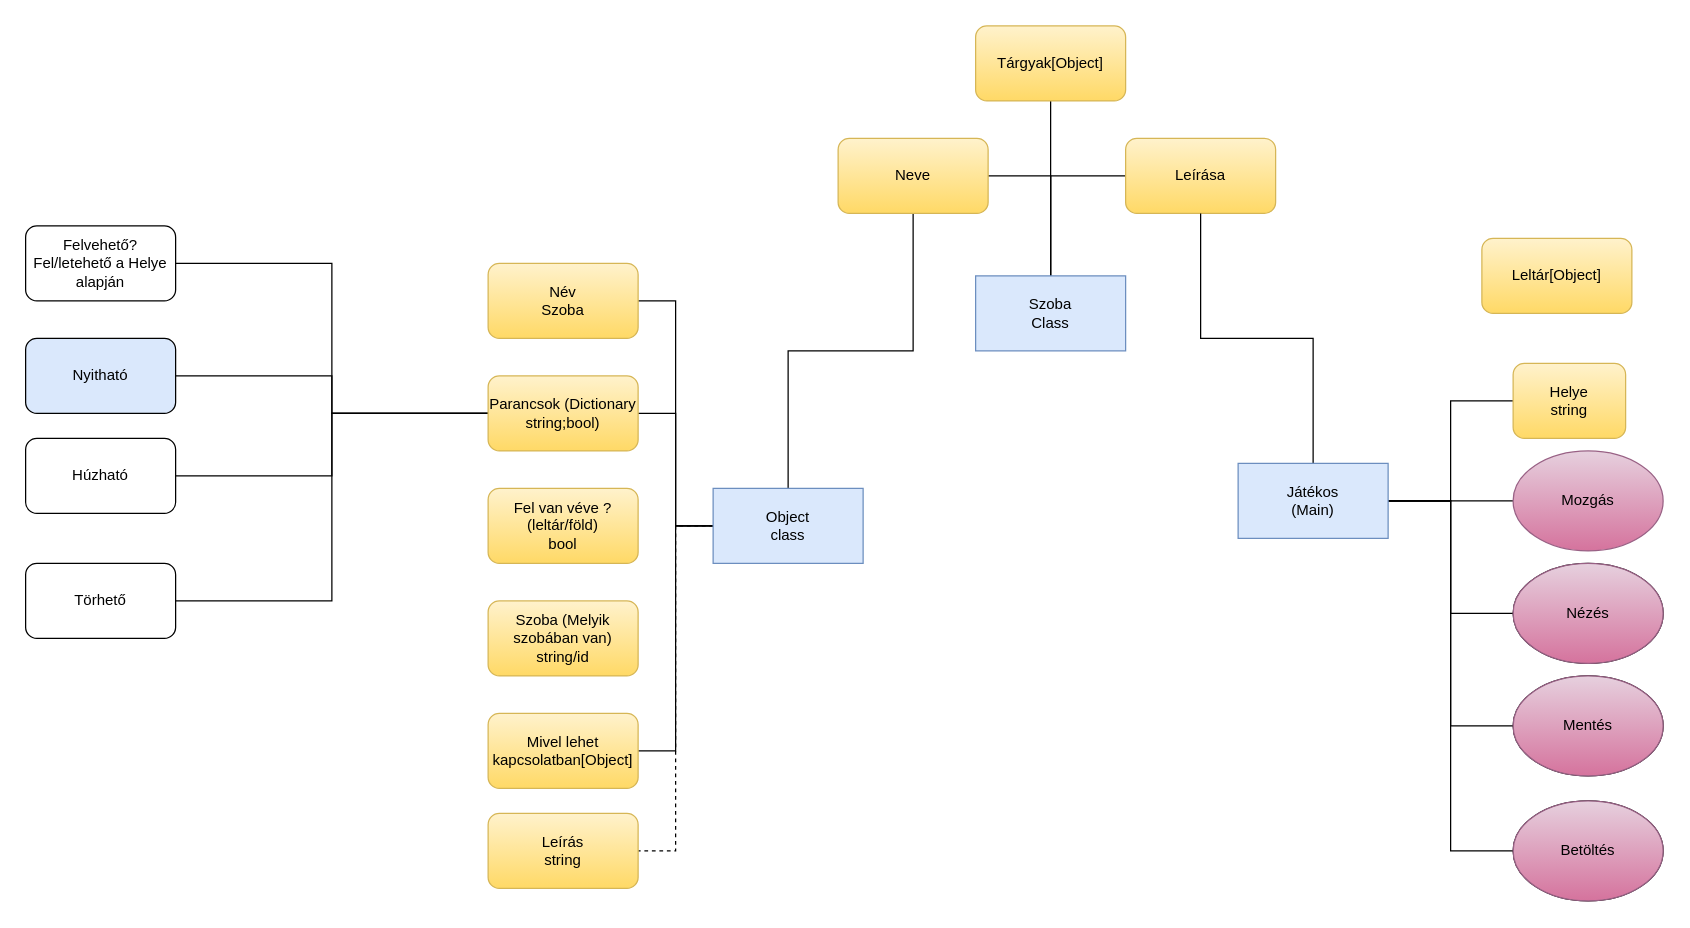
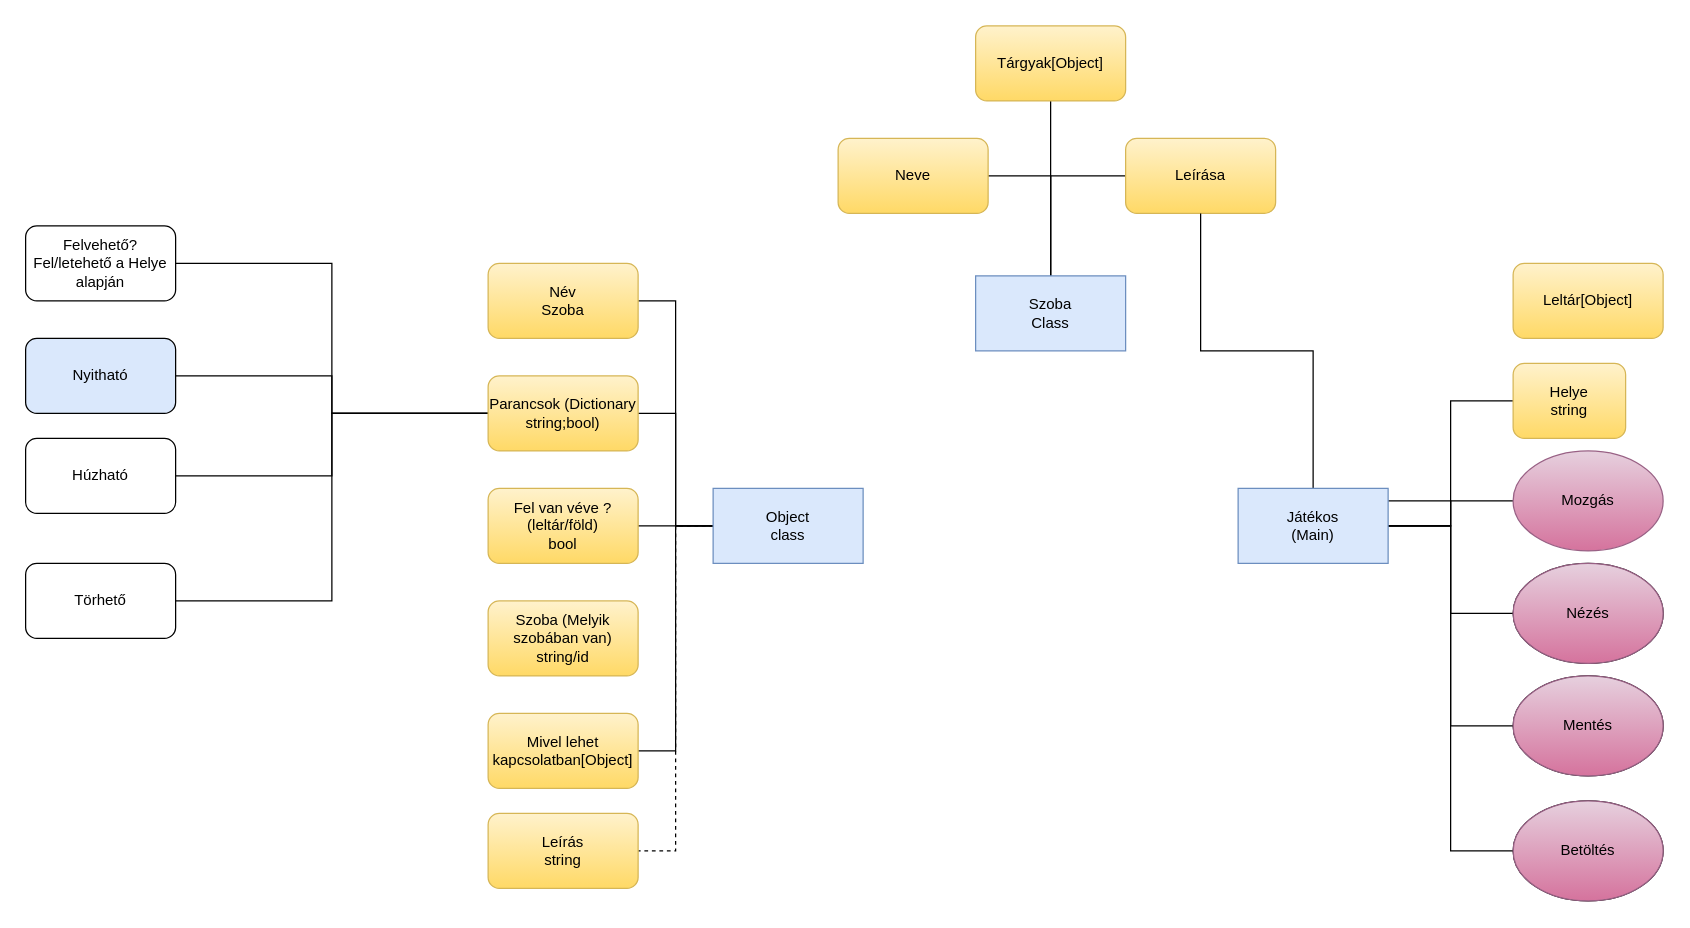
node "Leltár[Object]": moved (1557, 276) -> (1588, 301)
edge "Neve" -- "Object class": now "Fel van véve ?(leltár/föld) bool" -- "Object class"
node "Játékos (Main)": moved (1313, 501) -> (1313, 526)
